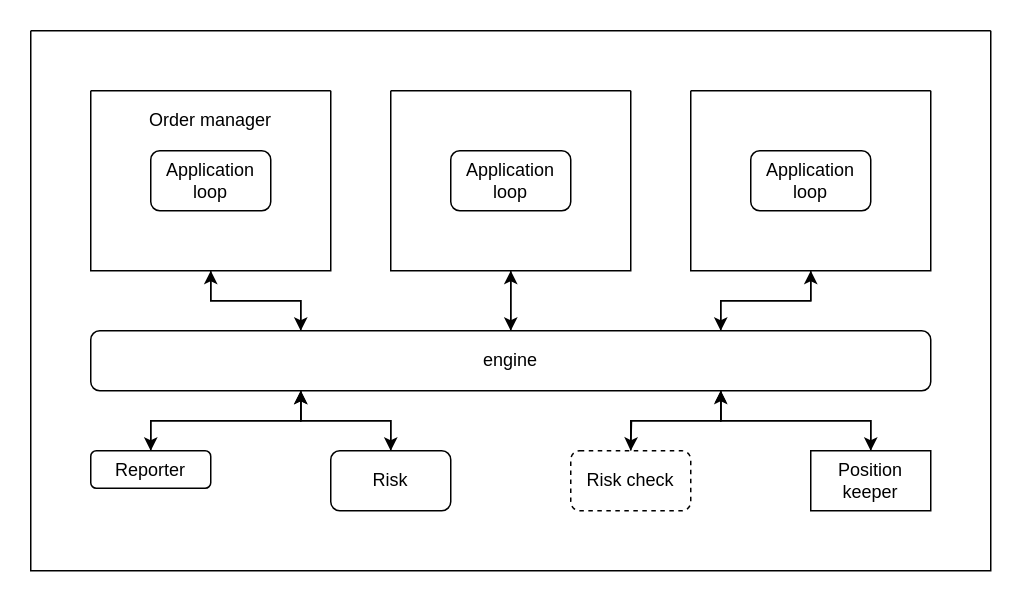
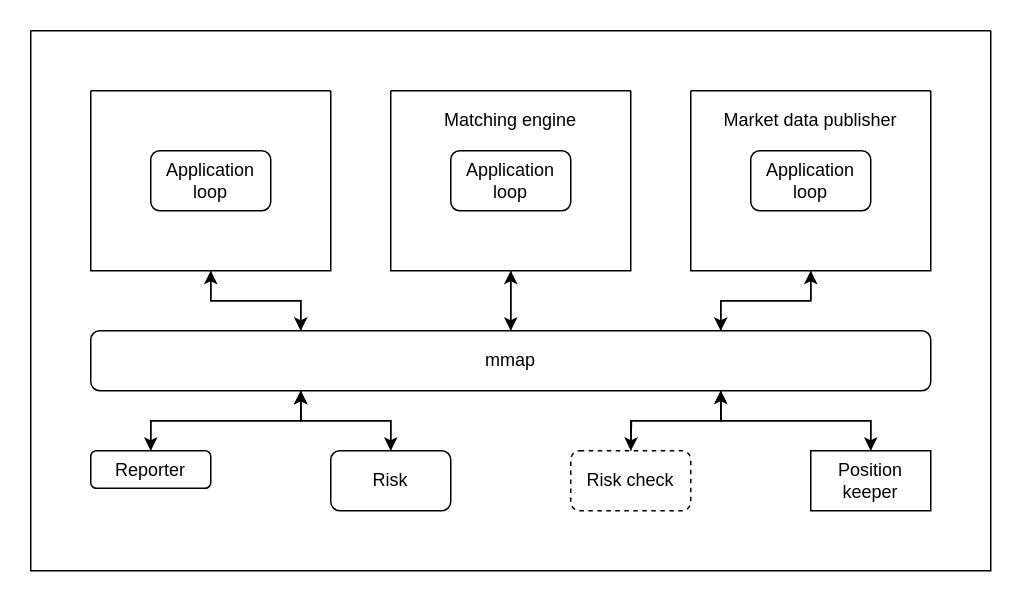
node "Order manager": removed
node "Matching engine": added
node "Market data publisher": added
node "engine": label "engine" -> "mmap"
